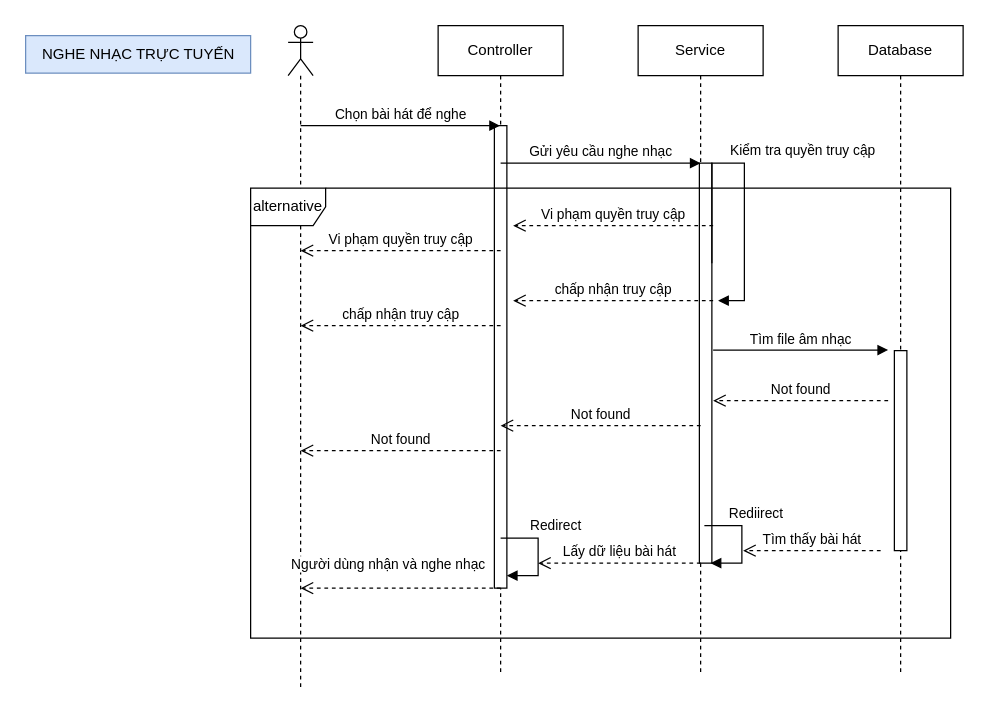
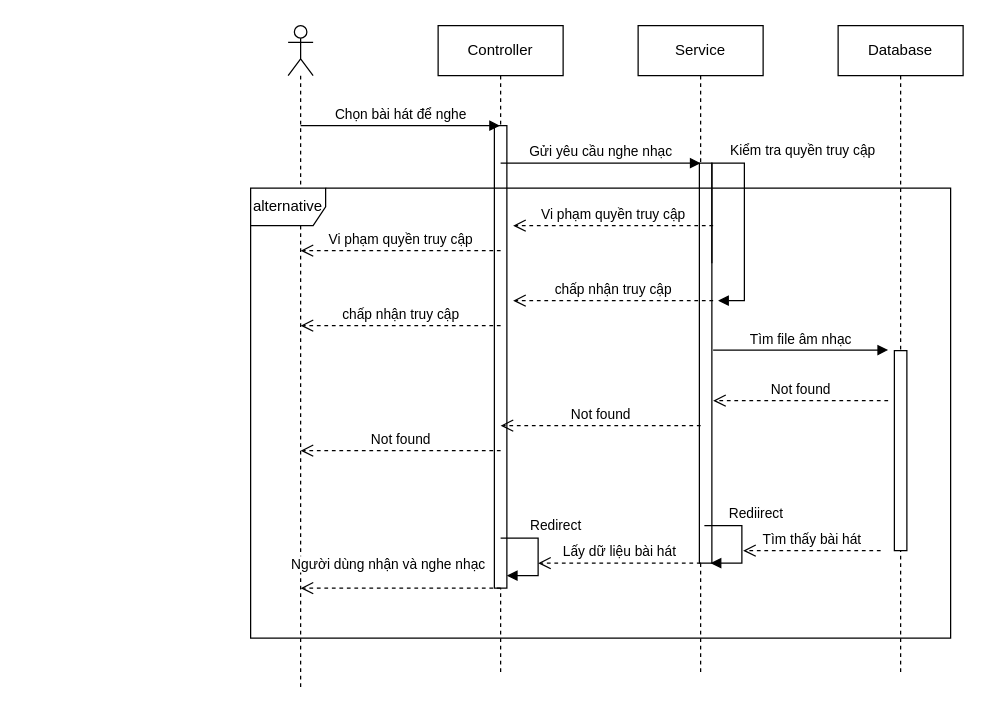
node "NGHE NHẠC TRỰC TUYẾN": removed
